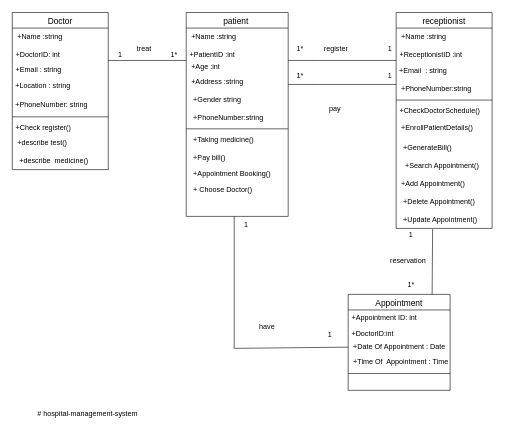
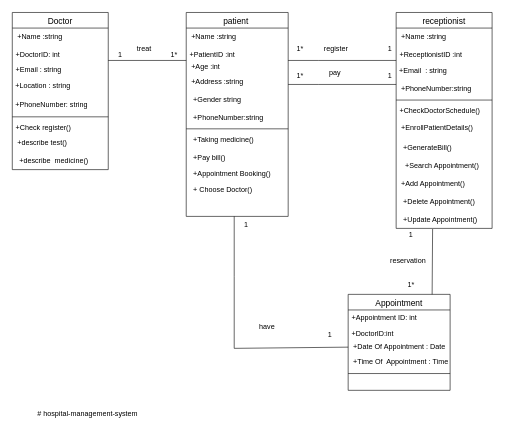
node "pay": moved (336, 109) -> (336, 73)
